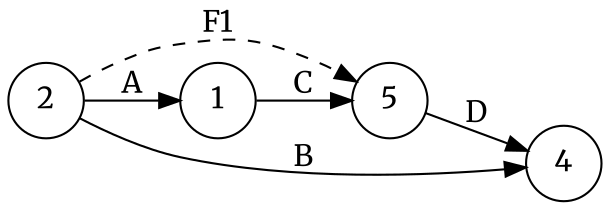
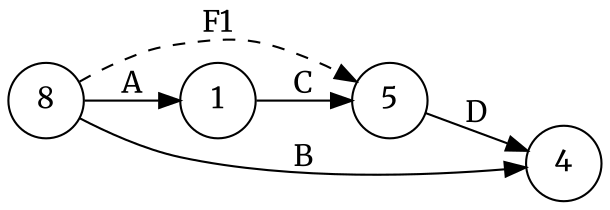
node "2": label "2" -> "8"
